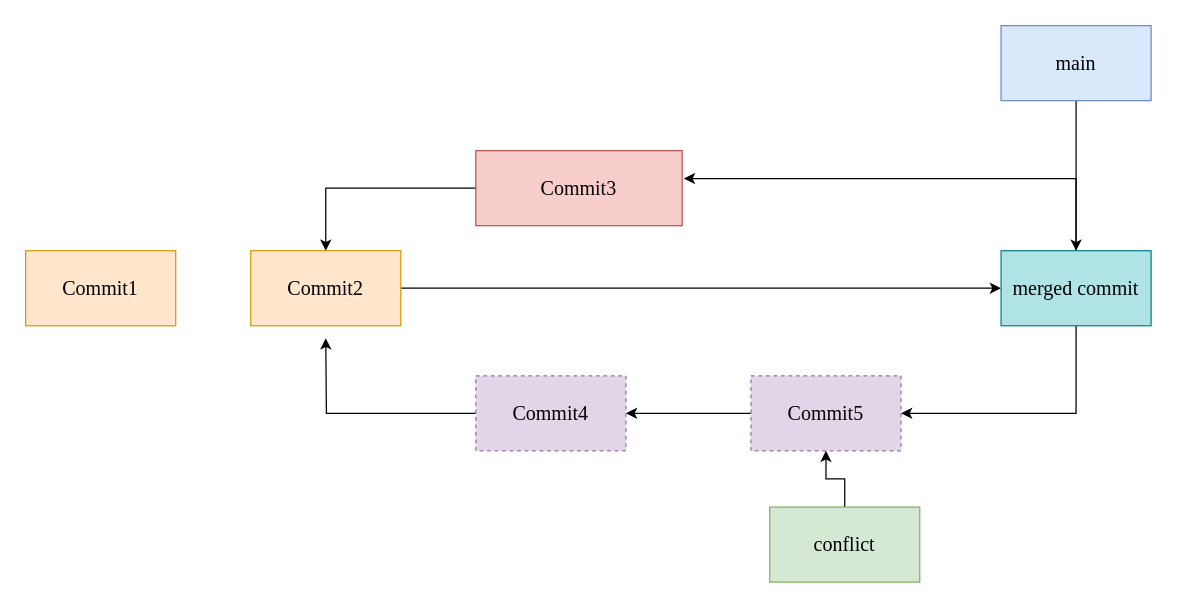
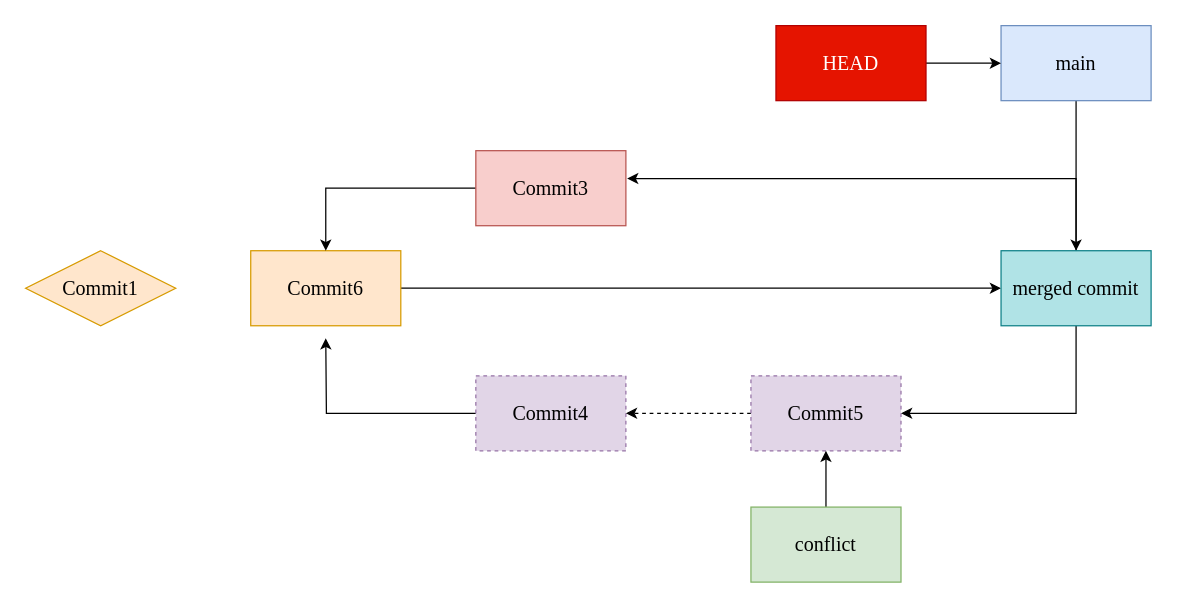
node "HEAD": added
edge "HEAD" -> "main": added
node "Commit3": size 206x75 -> 150x75
node "Commit1": shape rectangle -> diamond
node "Commit2": label "Commit2" -> "Commit6"
edge "Commit5" -> "Commit4": style solid -> dashed
node "conflict": moved (844, 544) -> (826, 544)
